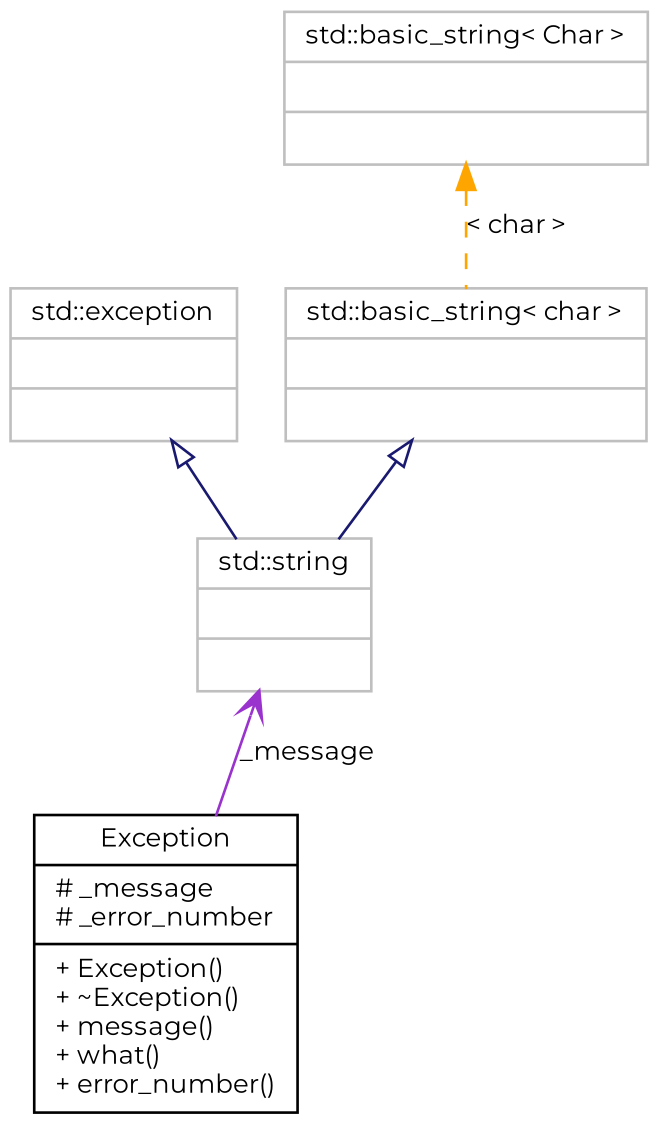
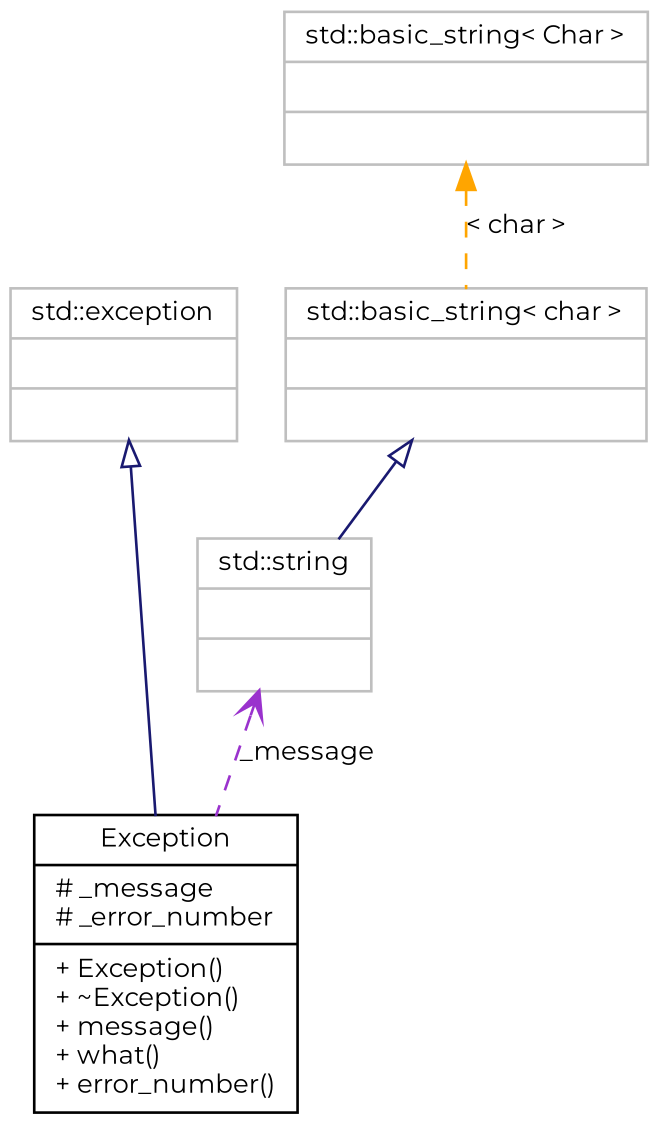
edge "std::string" -> "std::exception": now "Exception" -> "std::exception"
edge "Exception" -> "std::string": style solid -> dashed
